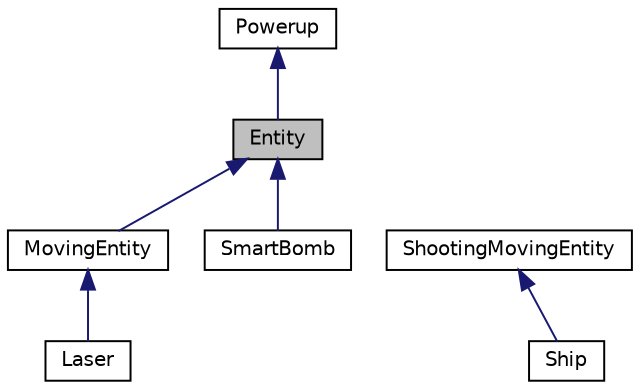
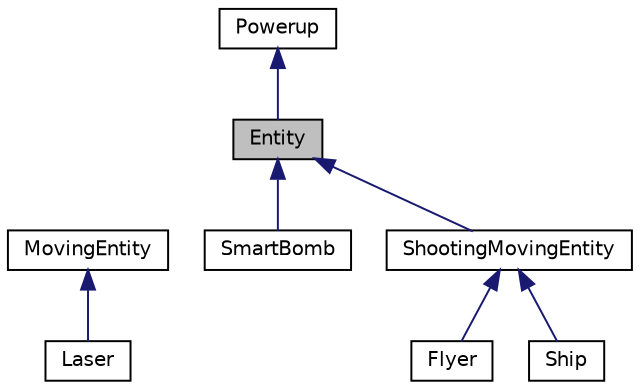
edge "MovingEntity" -> "Entity": now "ShootingMovingEntity" -> "Entity"
node "Flyer": added
